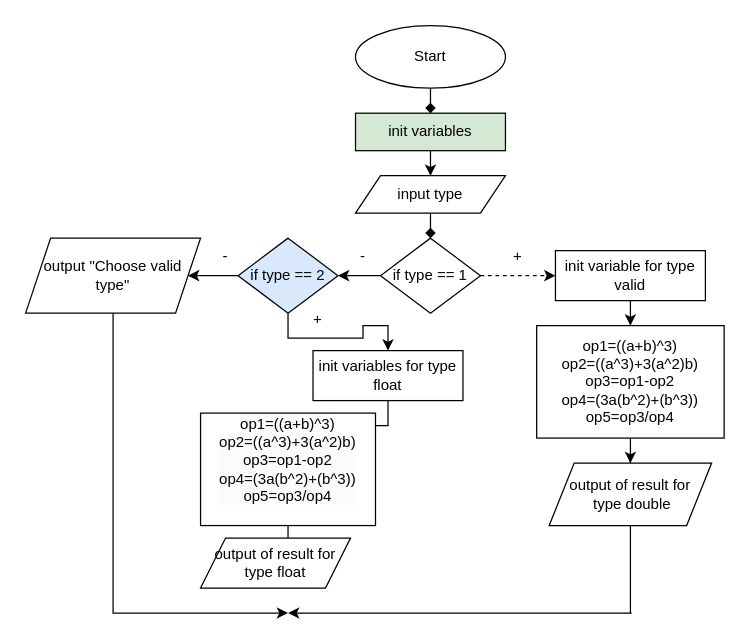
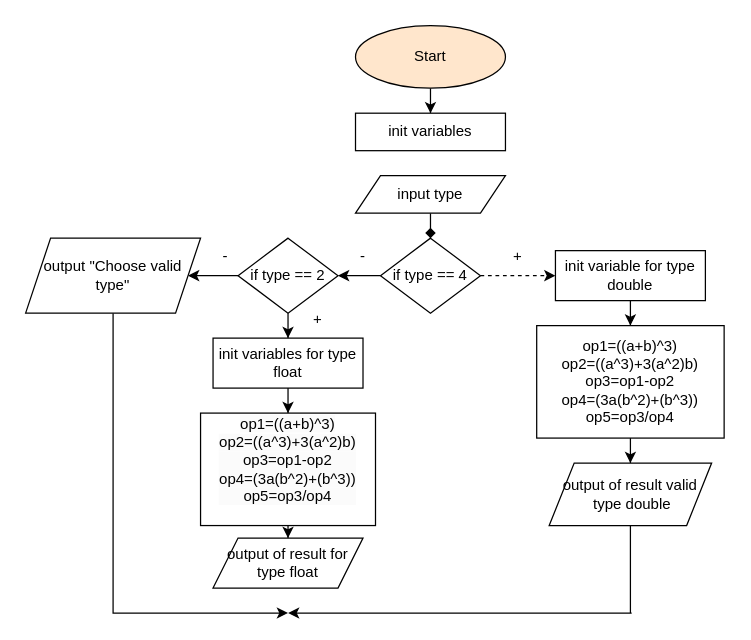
node "Start": fillcolor #ffffff -> #ffe6cc
edge "Start" -> "init variables": arrowhead diamond -> classic
node "init variables": fillcolor #d5e8d4 -> #ffffff
edge "init variables" -> "input type": removed
node "if type == 2": fillcolor #dae8fc -> #ffffff
node "if type == 1": label "if type == 1" -> "if type == 4"
node "init variable for type valid": label "init variable for type valid" -> "init variable for type double"
node "init variables for type float": moved (388, 376) -> (288, 363)
node "output of result for type double": label "output of result for type double" -> "output of result valid type double"
node "output of result for type float": moved (276, 563) -> (288, 563)
